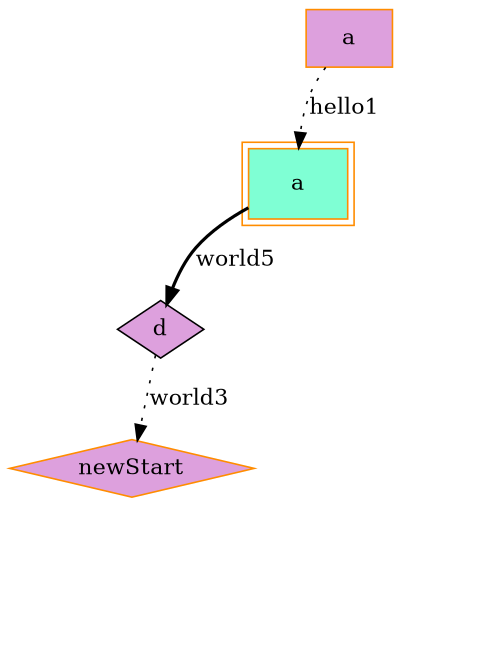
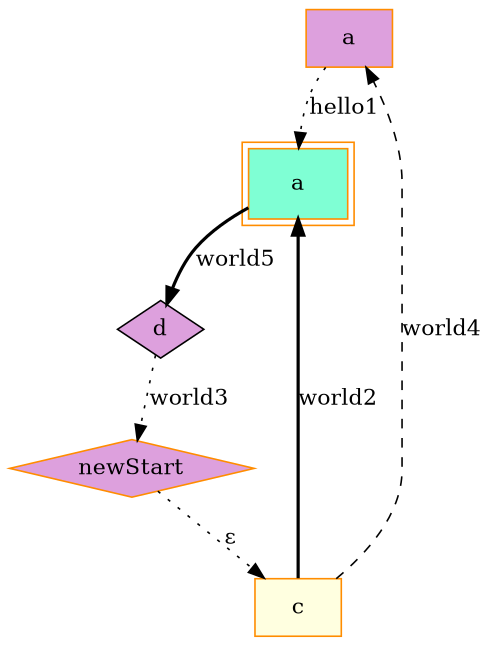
node "c": added
